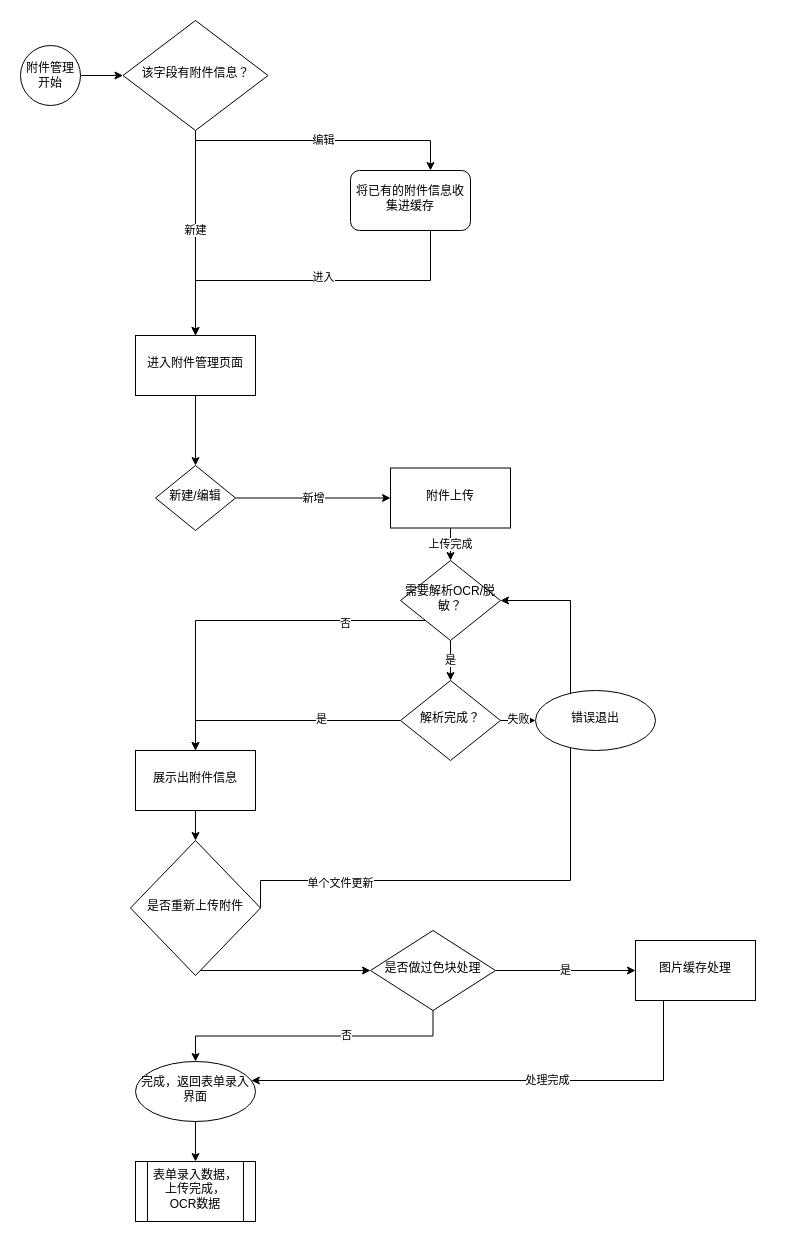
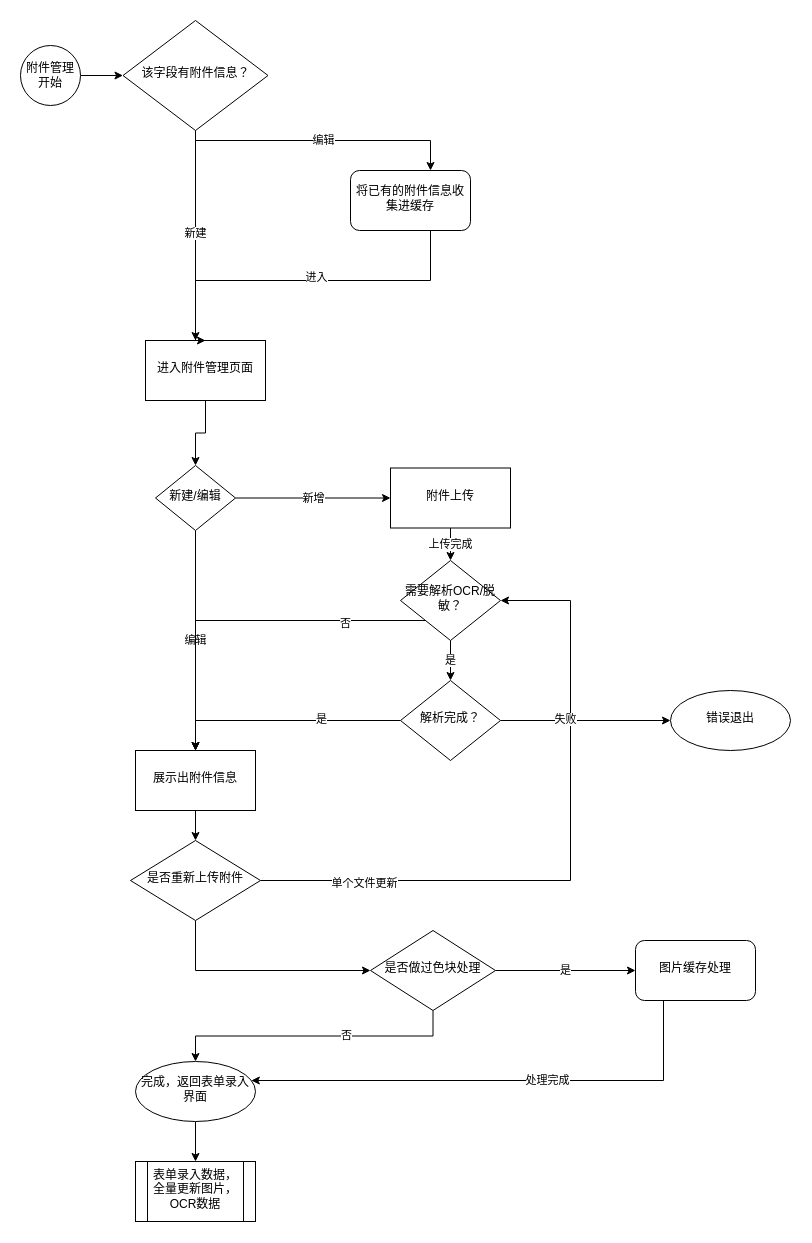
node "进入附件管理页面": moved (196, 366) -> (206, 371)
edge "新建/编辑" -> "展示出附件信息": added, label "编辑"
node "错误退出": moved (596, 721) -> (731, 721)
node "是否重新上传附件": size 130x135 -> 130x80
node "图片缓存处理": shape rectangle -> rounded rectangle
node "表单录入数据， 上传完成， OCR数据": label "表单录入数据， 上传完成， OCR数据" -> "表单录入数据， 全量更新图片， OCR数据"
